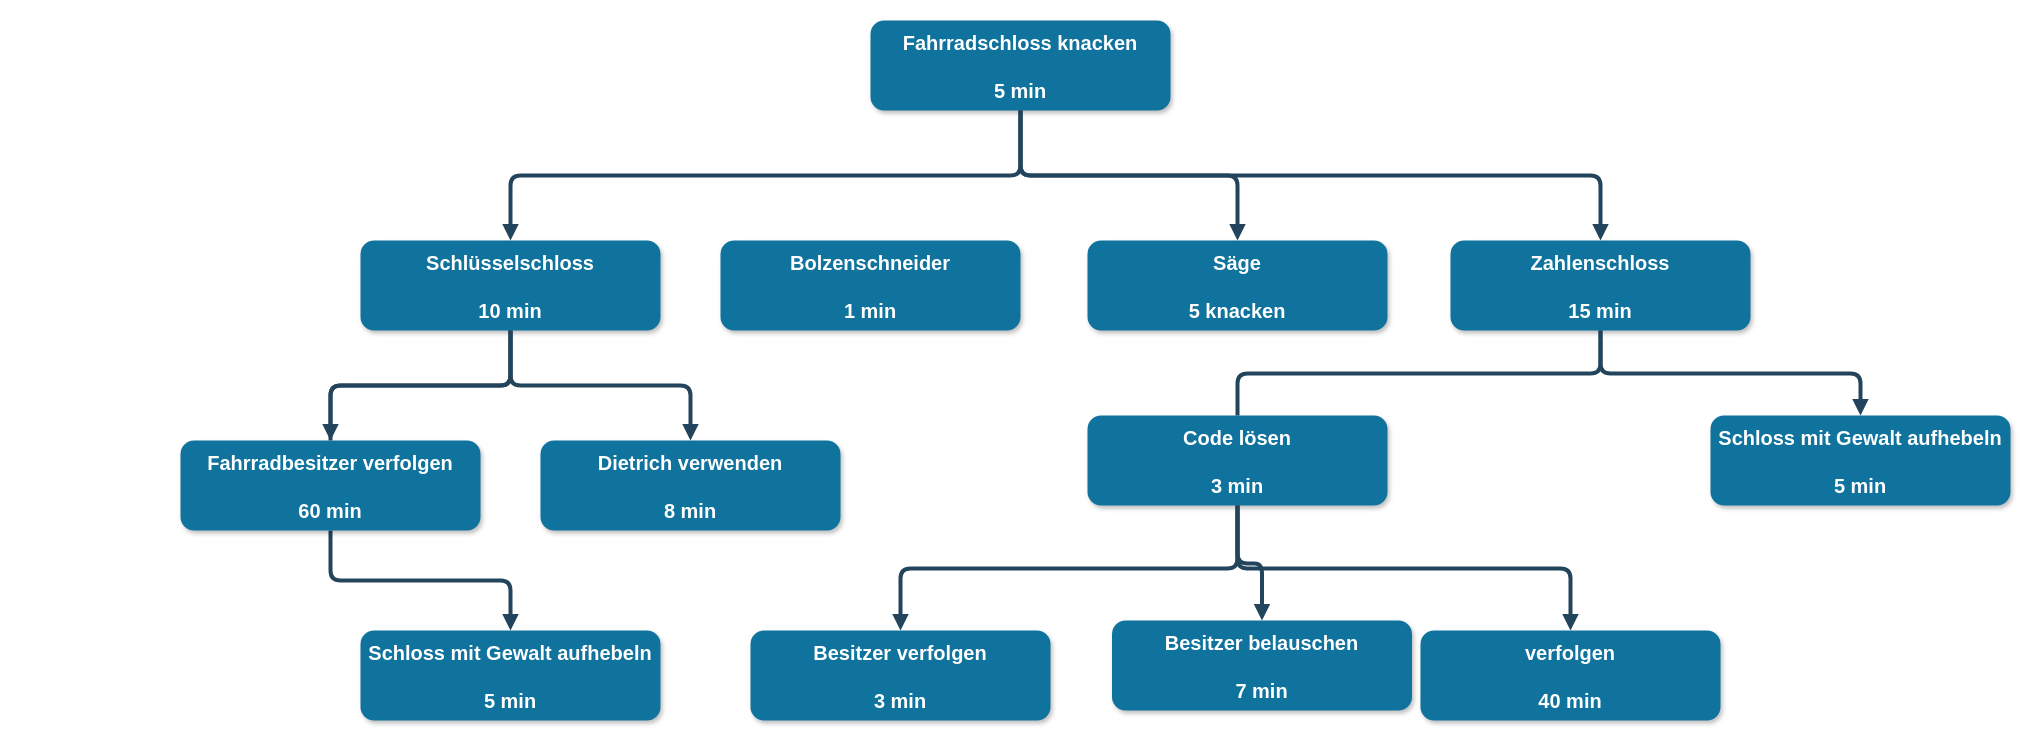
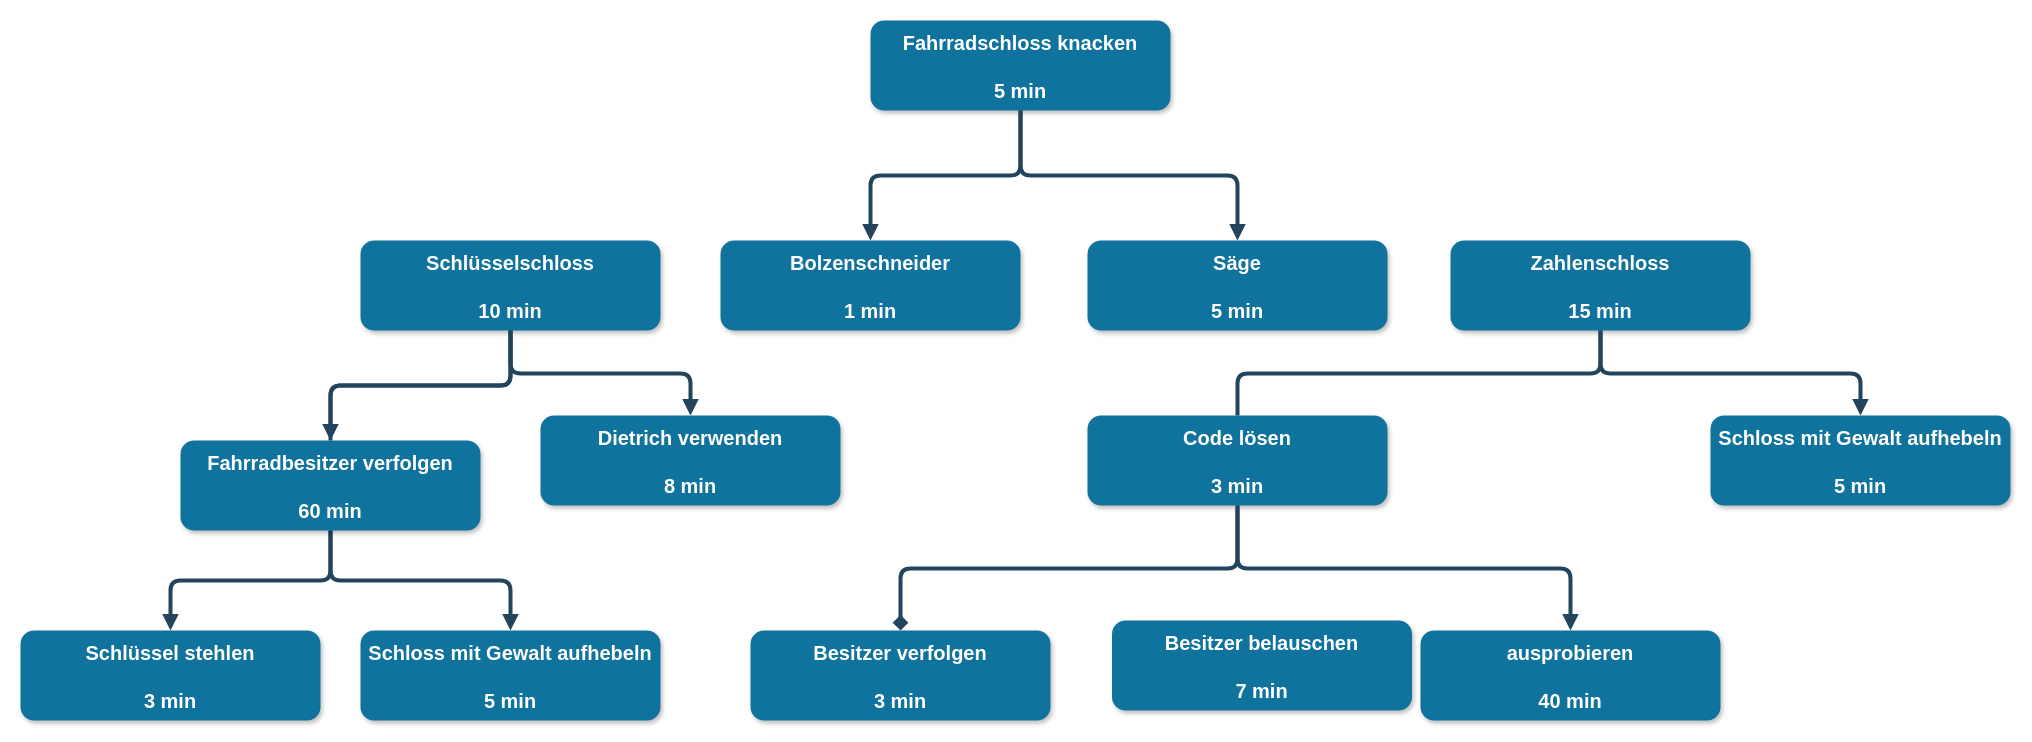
edge "Fahrradschloss knacken 5 min" -> "Schlüsselschloss 10 min": now "Fahrradschloss knacken 5 min" -> "Bolzenschneider 1 min"
edge "Fahrradschloss knacken 5 min" -> "Zahlenschloss 15 min": removed
node "Säge 5 knacken": label "Säge 5 knacken" -> "Säge 5 min"
node "Dietrich verwenden 8 min": moved (691, 486) -> (691, 461)
edge "Code lösen 3 min" -> "Besitzer belauschen 7 min": removed
edge "Fahrradbesitzer verfolgen 60 min" -> "Schlüssel stehlen 3 min": added
edge "Code lösen 3 min" -> "Besitzer verfolgen 3 min": arrowhead block -> diamond
node "verfolgen 40 min": label "verfolgen 40 min" -> "ausprobieren 40 min"
node "Schlüssel stehlen 3 min": added
